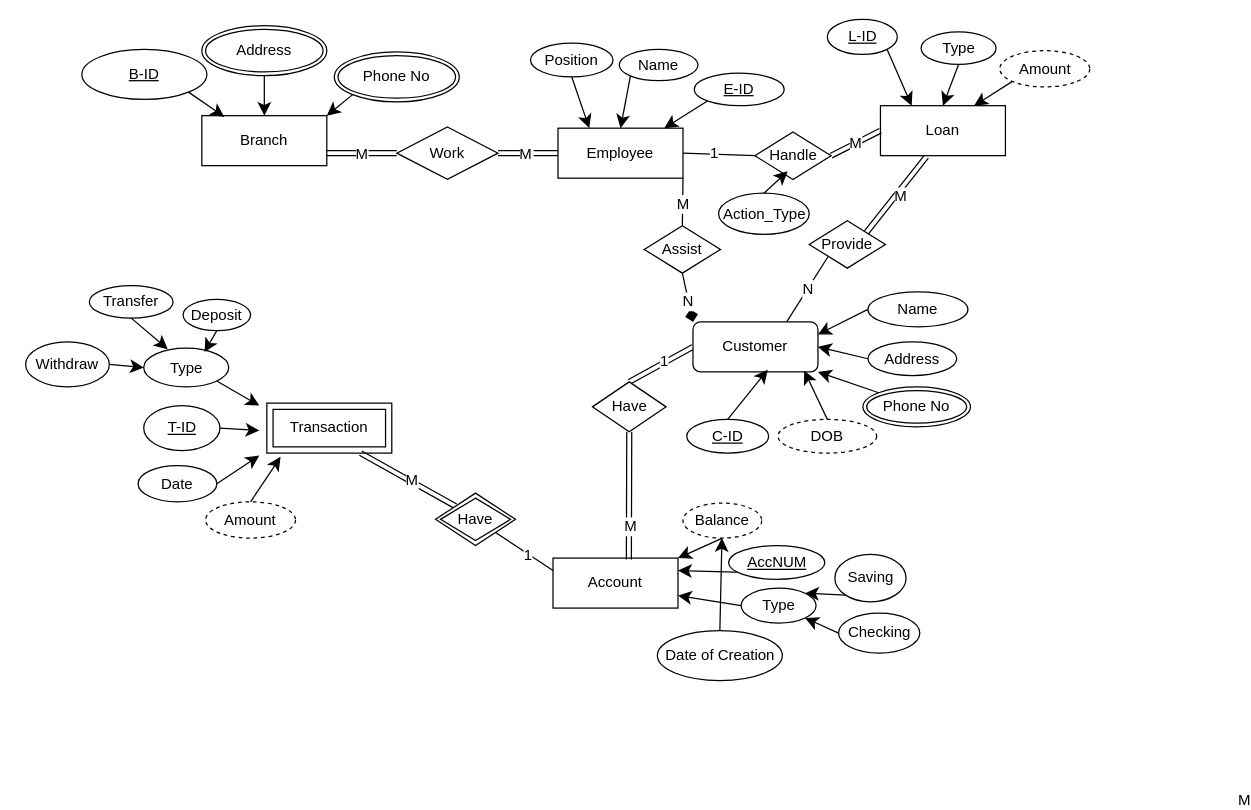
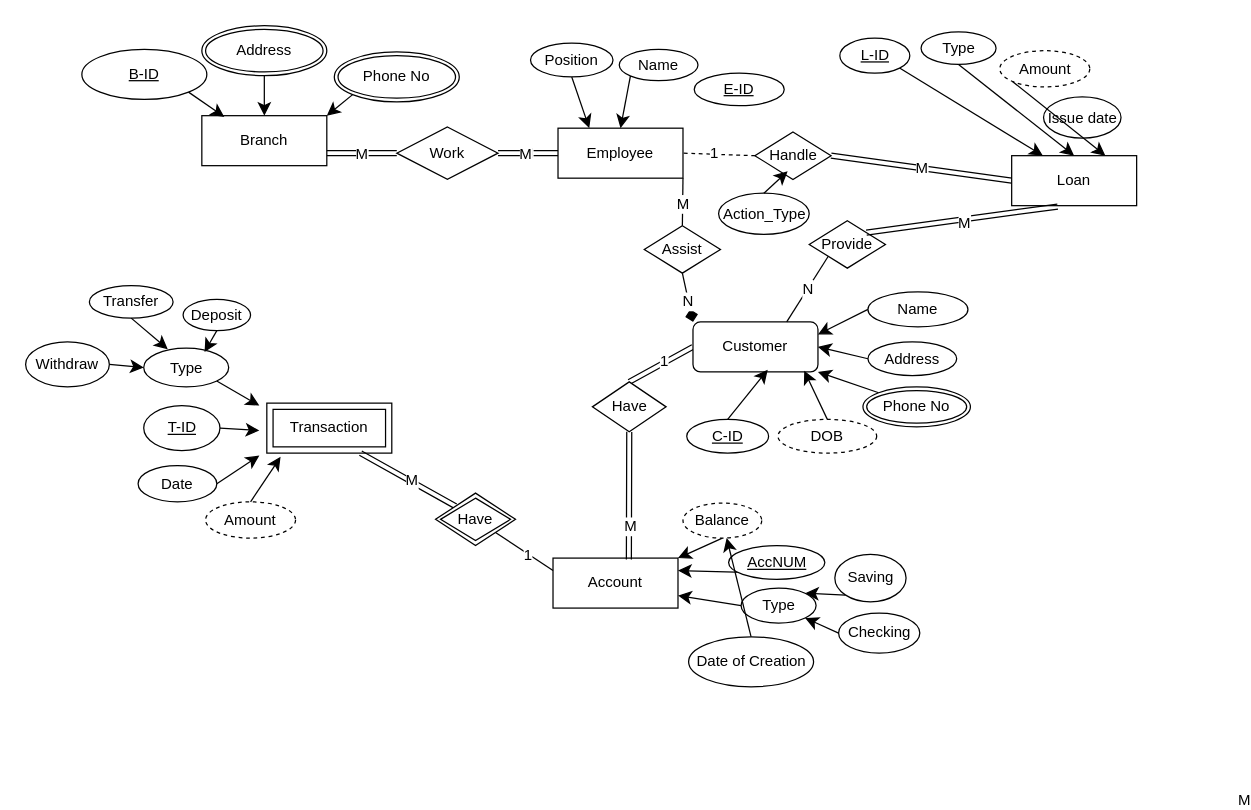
node "L-ID": moved (863, 37) -> (875, 56)
edge "E-ID" -> "Employee": removed
node "Issue date": added
node "Loan": moved (943, 131) -> (1074, 181)
edge "Employee" -- "Handle": style solid -> dashed
node "Date of Creation": moved (720, 656) -> (751, 662)
